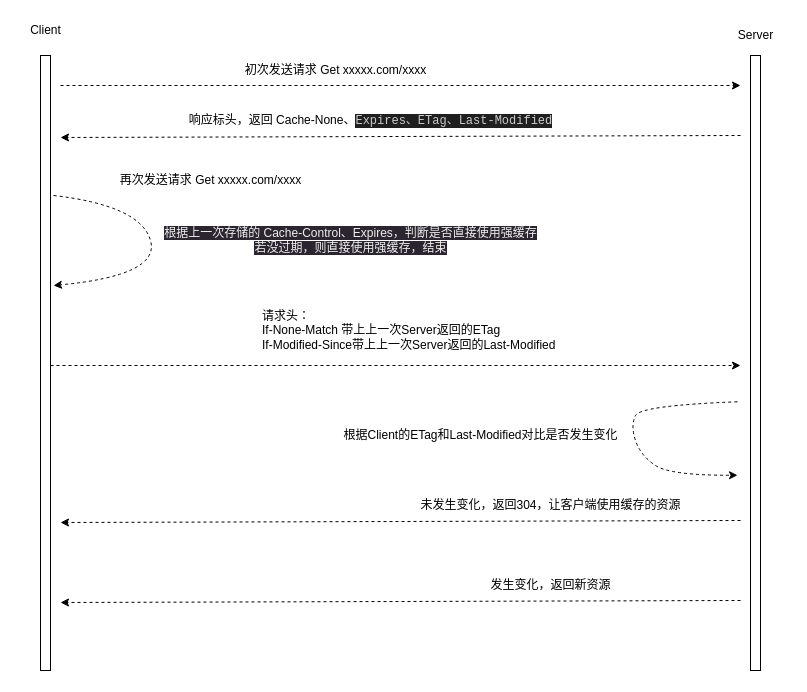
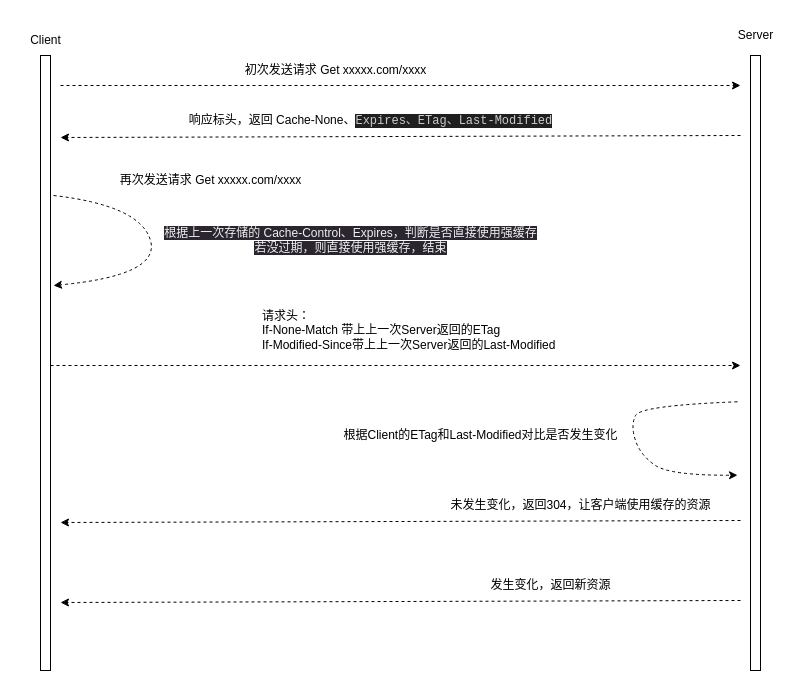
node "Client": moved (46, 31) -> (46, 41)
node "未发生变化，返回304，让客户端使用缓存的资源": moved (551, 506) -> (581, 506)
